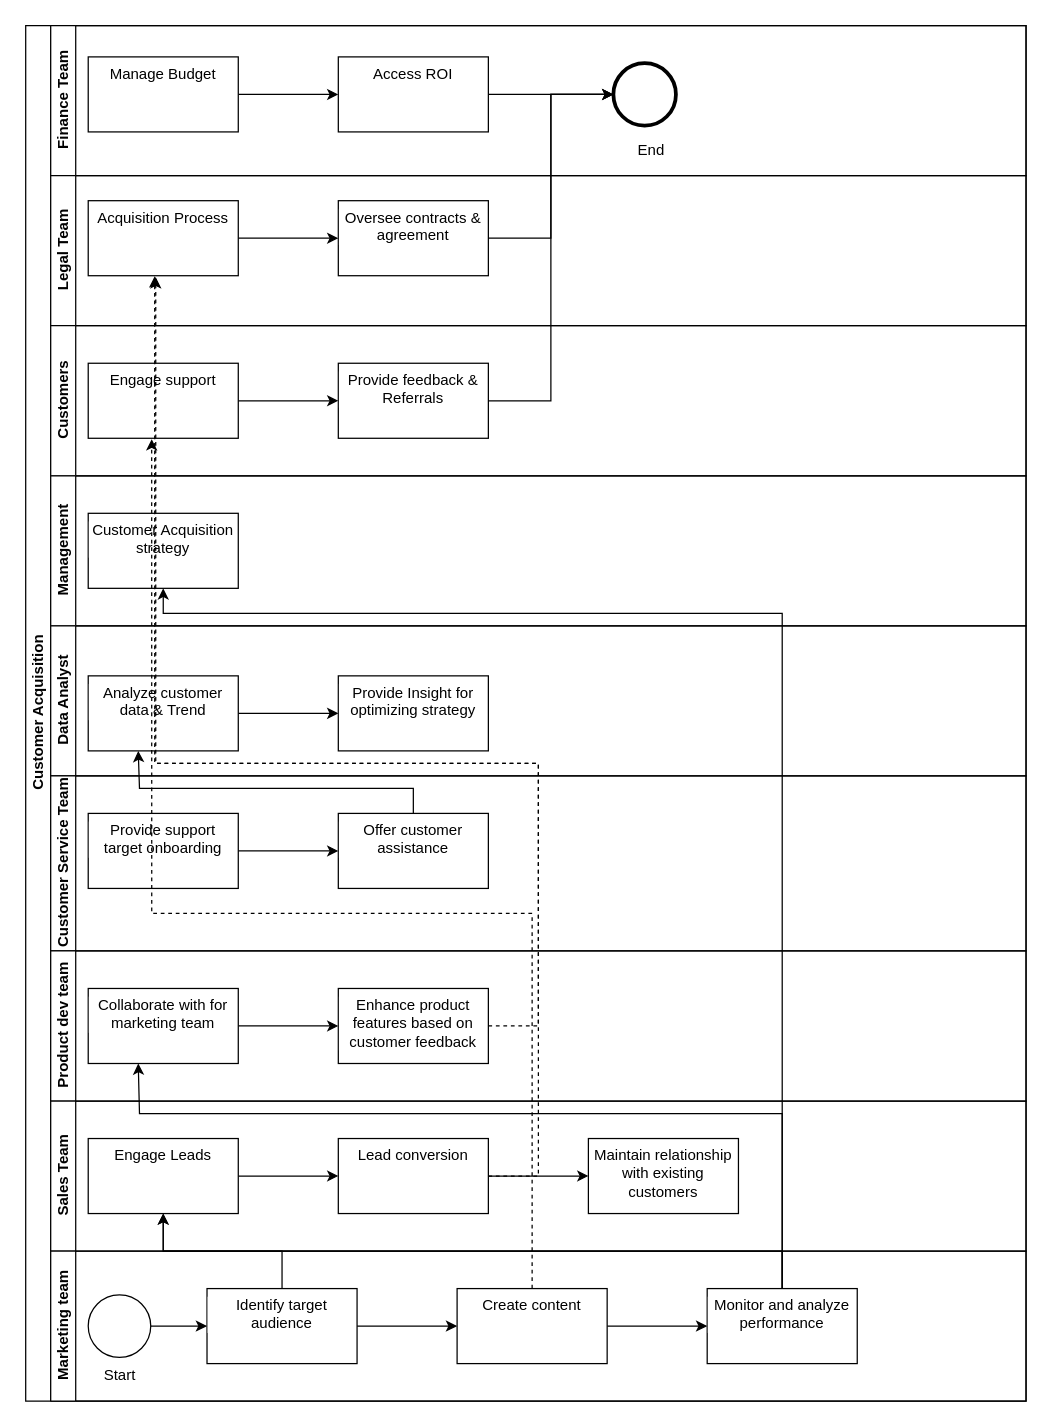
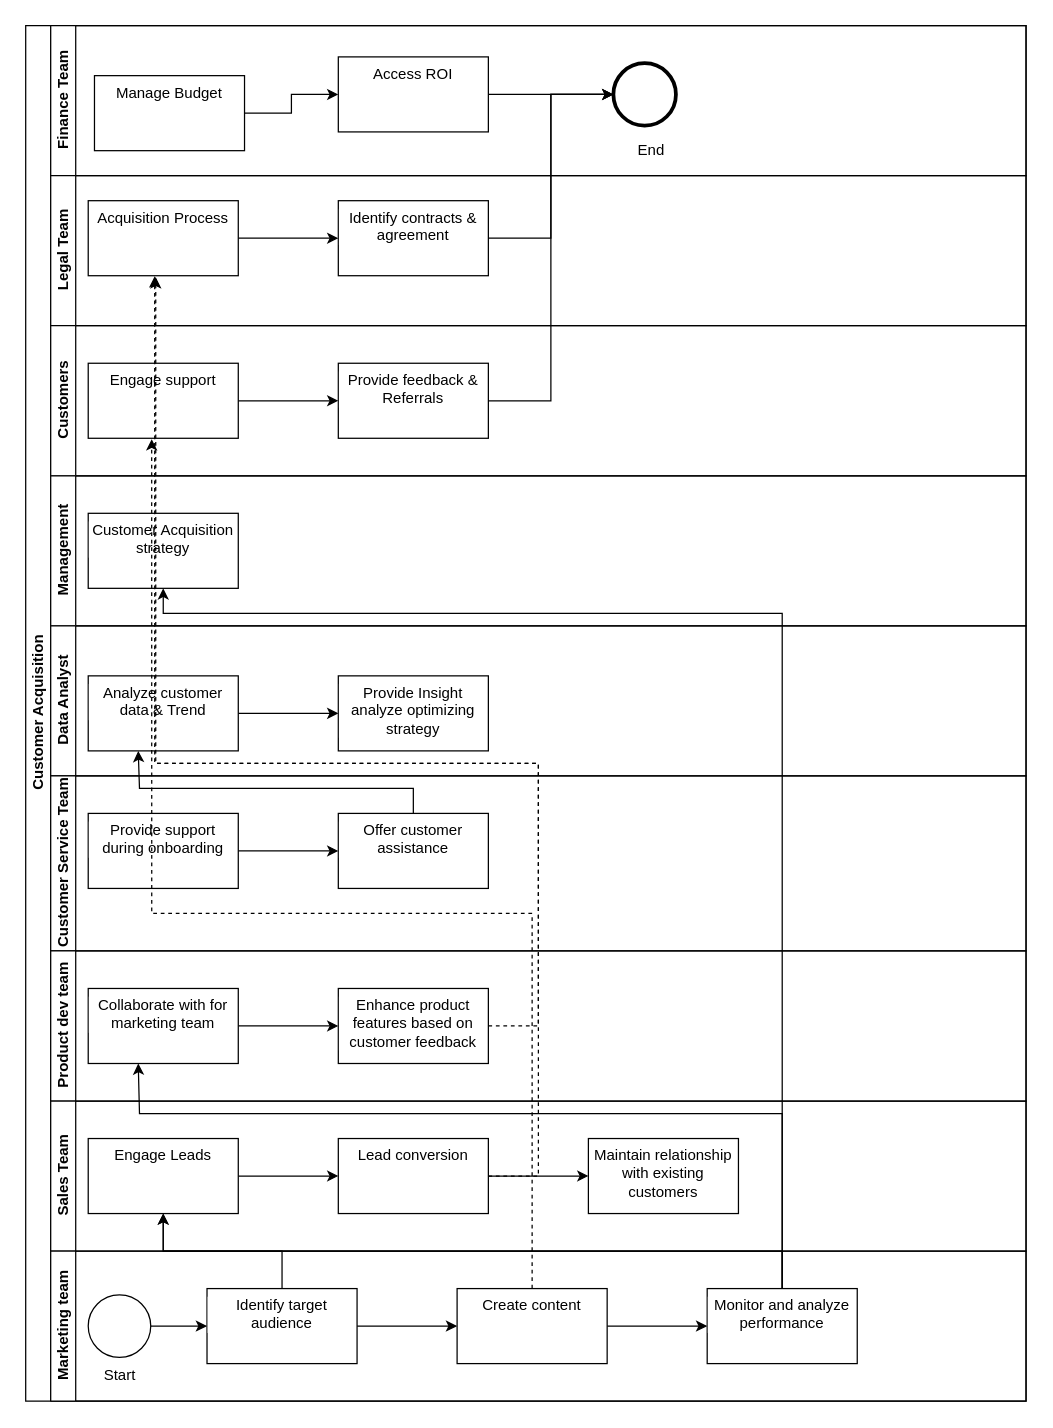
node "Manage Budget": moved (163, 94) -> (169, 113)
node "Oversee contracts & agreement": label "Oversee contracts & agreement" -> "Identify contracts & agreement"
node "Provide Insight for optimizing strategy": label "Provide Insight for optimizing strategy" -> "Provide Insight analyze optimizing strategy"
node "Provide support target onboarding": label "Provide support target onboarding" -> "Provide support during onboarding"
